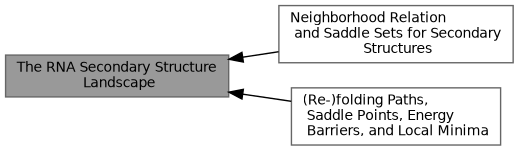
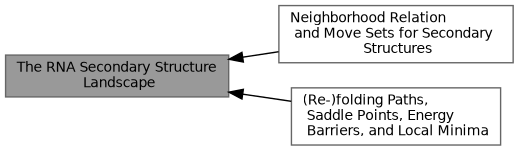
node "Neighborhood Relation and Saddle Sets for Secondary Structures": label "Neighborhood Relation and Saddle Sets for Secondary Structures" -> "Neighborhood Relation and Move Sets for Secondary Structures"
